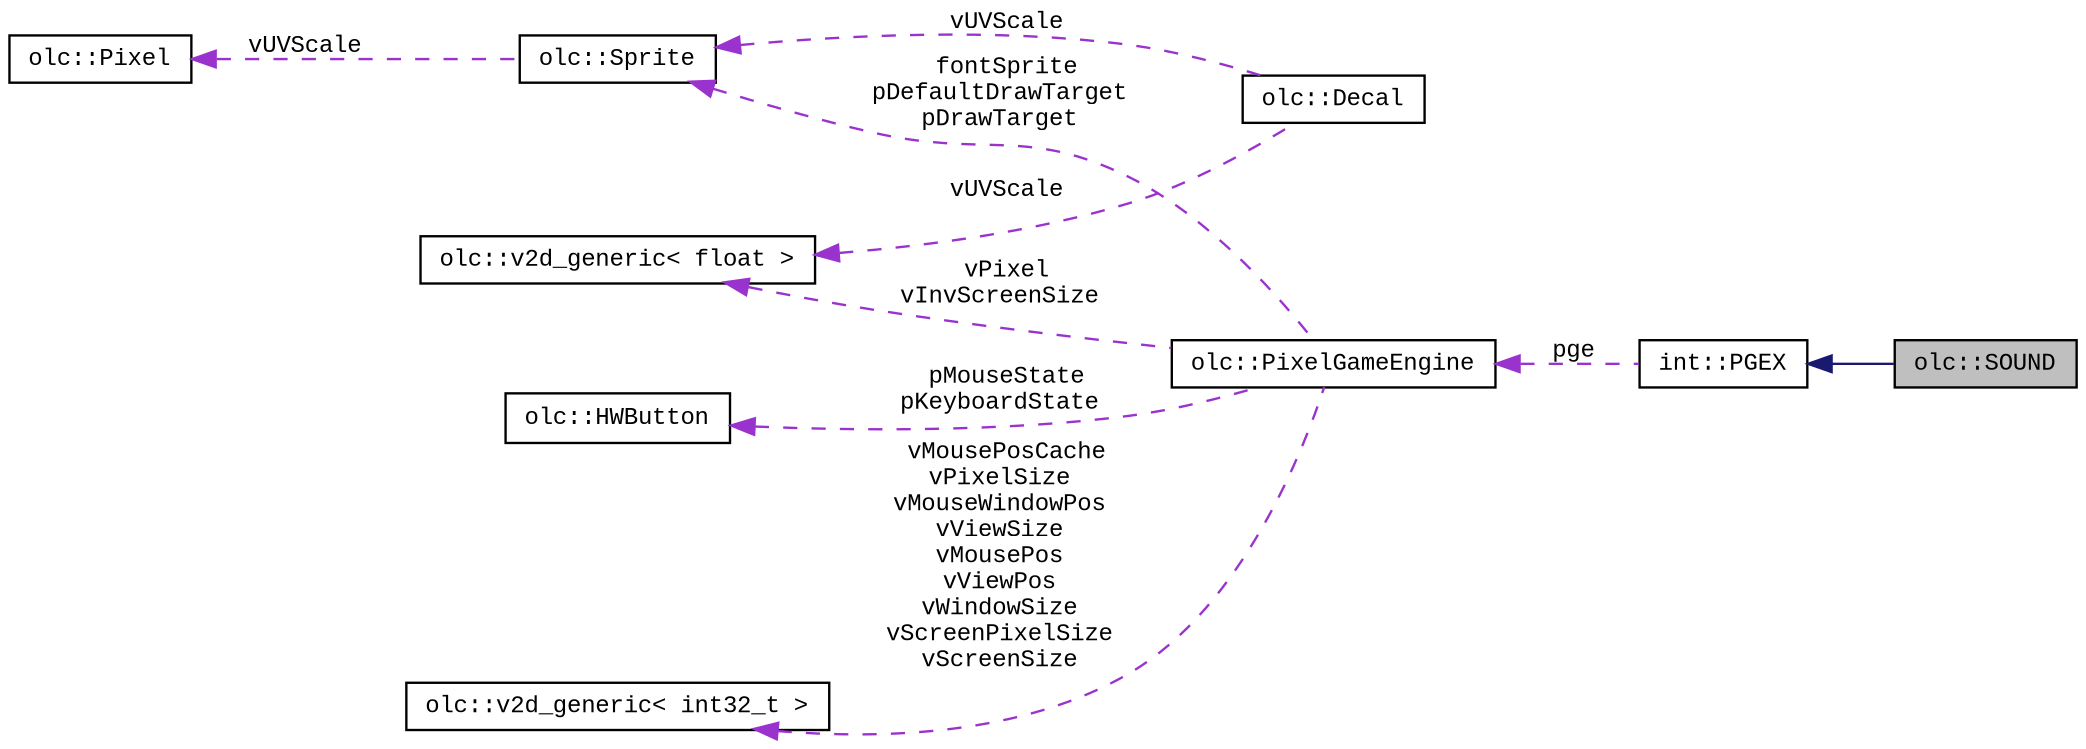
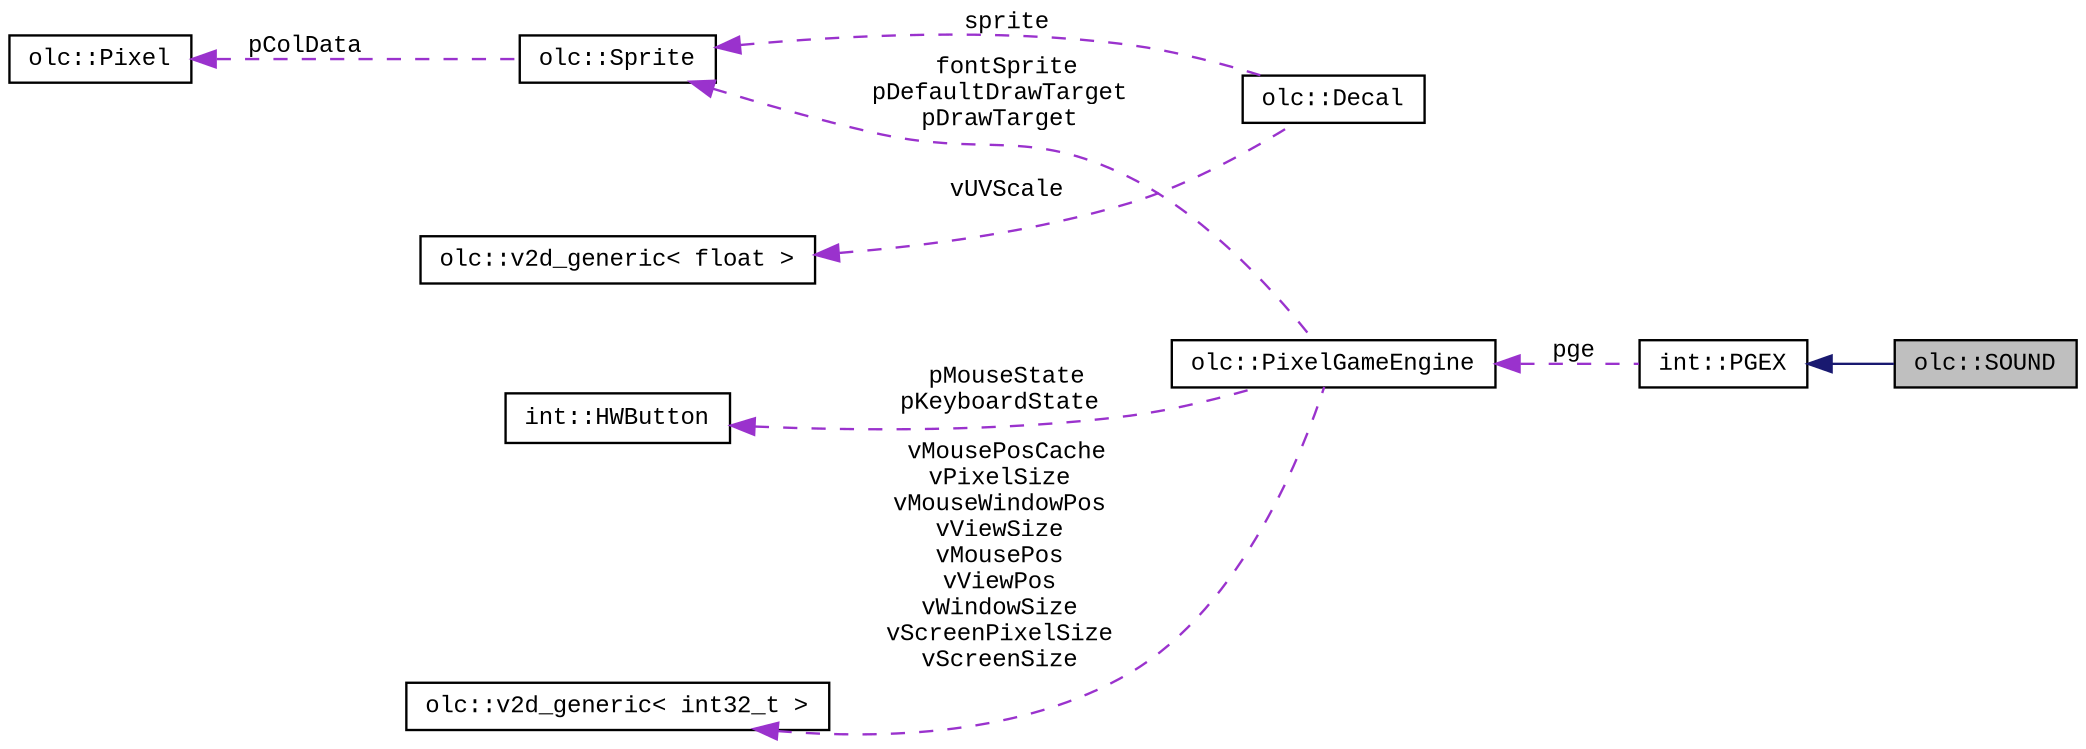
edge "olc::Decal" -> "olc::Sprite": label " vUVScale" -> " sprite"
edge "olc::Sprite" -> "olc::Pixel": label " vUVScale" -> " pColData"
edge "olc::PixelGameEngine" -> "olc::v2d_generic< float >": removed, label "vPixel vInvScreenSize"
node "olc::HWButton": label "olc::HWButton" -> "int::HWButton"
